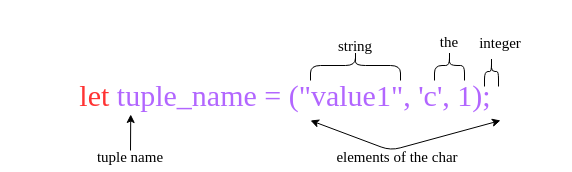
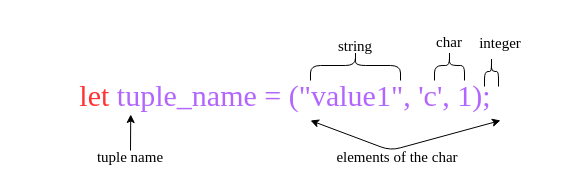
node "the": label "the" -> "char"
